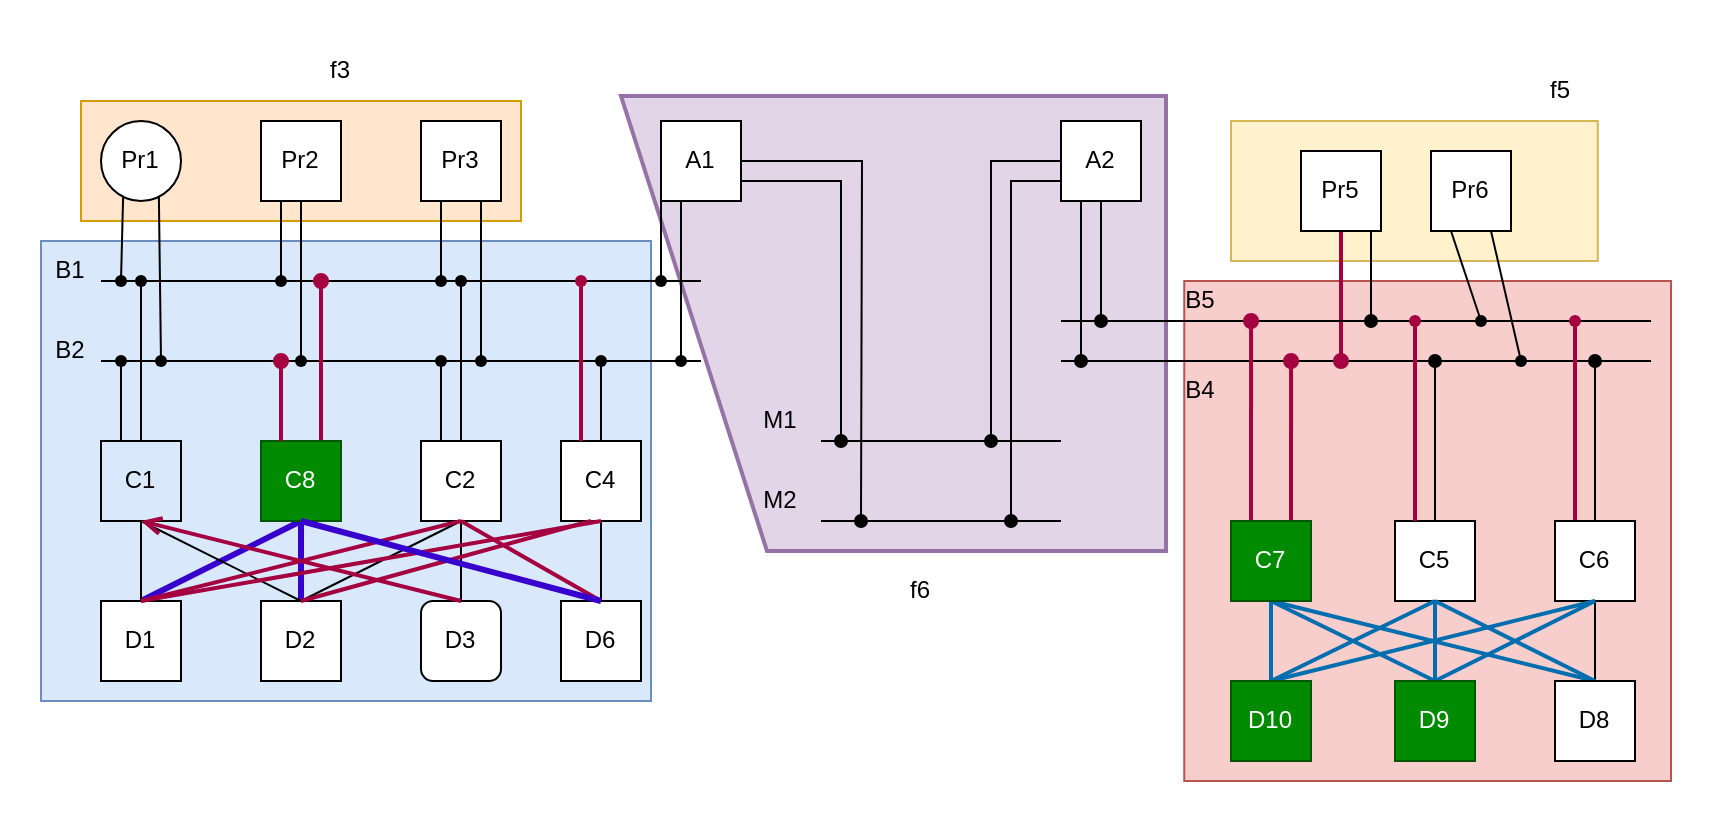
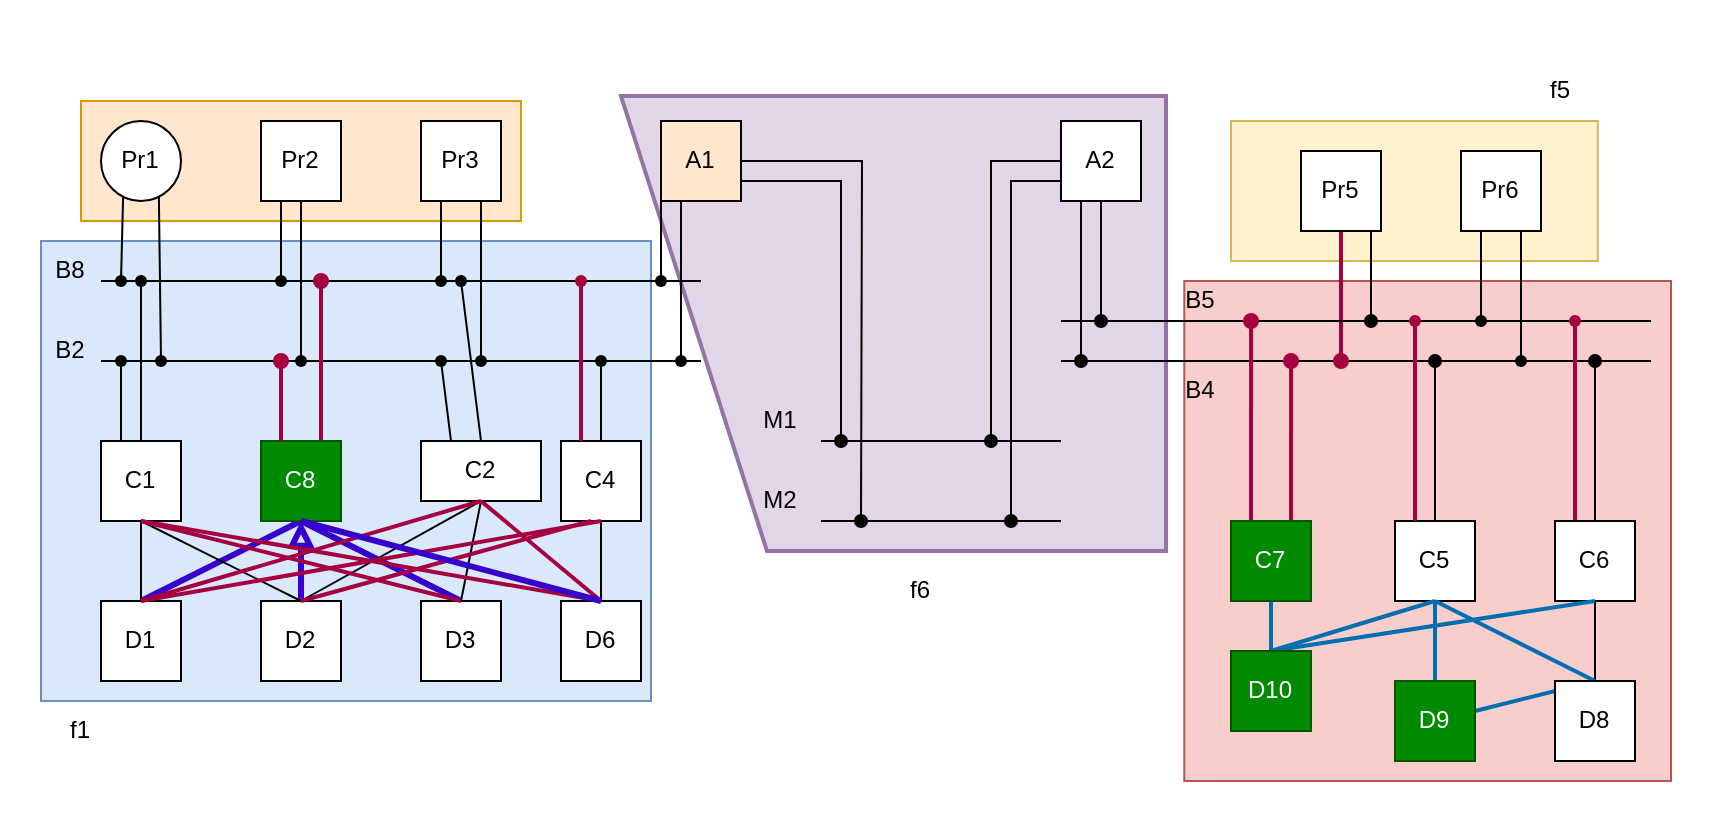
node "f3": removed
node "A1": fillcolor #ffffff -> #ffe6cc
node "Pr6": moved (1471, 191) -> (1501, 191)
node "B1": label "B1" -> "B8"
node "С1": fillcolor #dae8fc -> #ffffff
node "С2": size 80x80 -> 120x60
edge "D3" -> "С1": arrowhead open -> none
edge "С8" -- "D2": arrowhead none -> block
edge "С8" -- "D3": added
edge "С1" -- "D6": added
edge "С7" -- "D9": removed
edge "С6" -- "D9": removed
node "D3": shape rounded rectangle -> rectangle
edge "С7" -- "D8": now "D9" -- "D8"
node "D10": moved (1271, 721) -> (1271, 691)
node "f1": added
